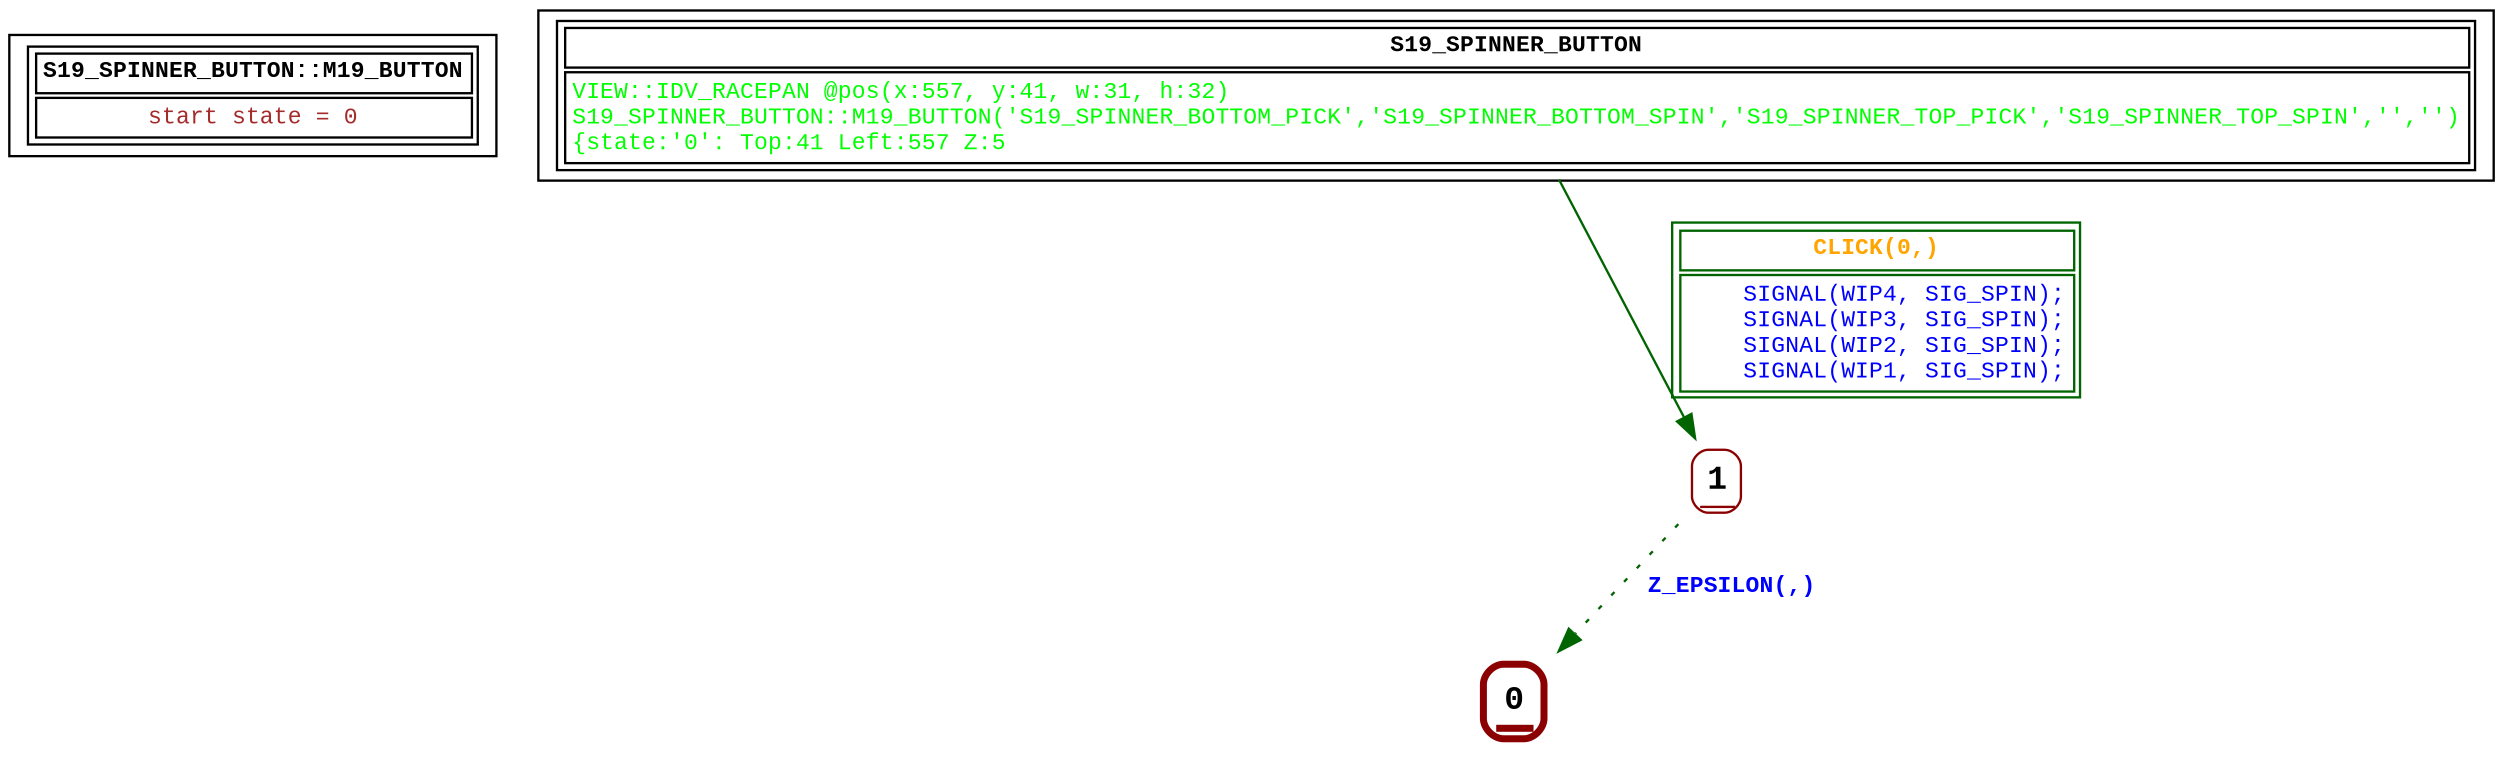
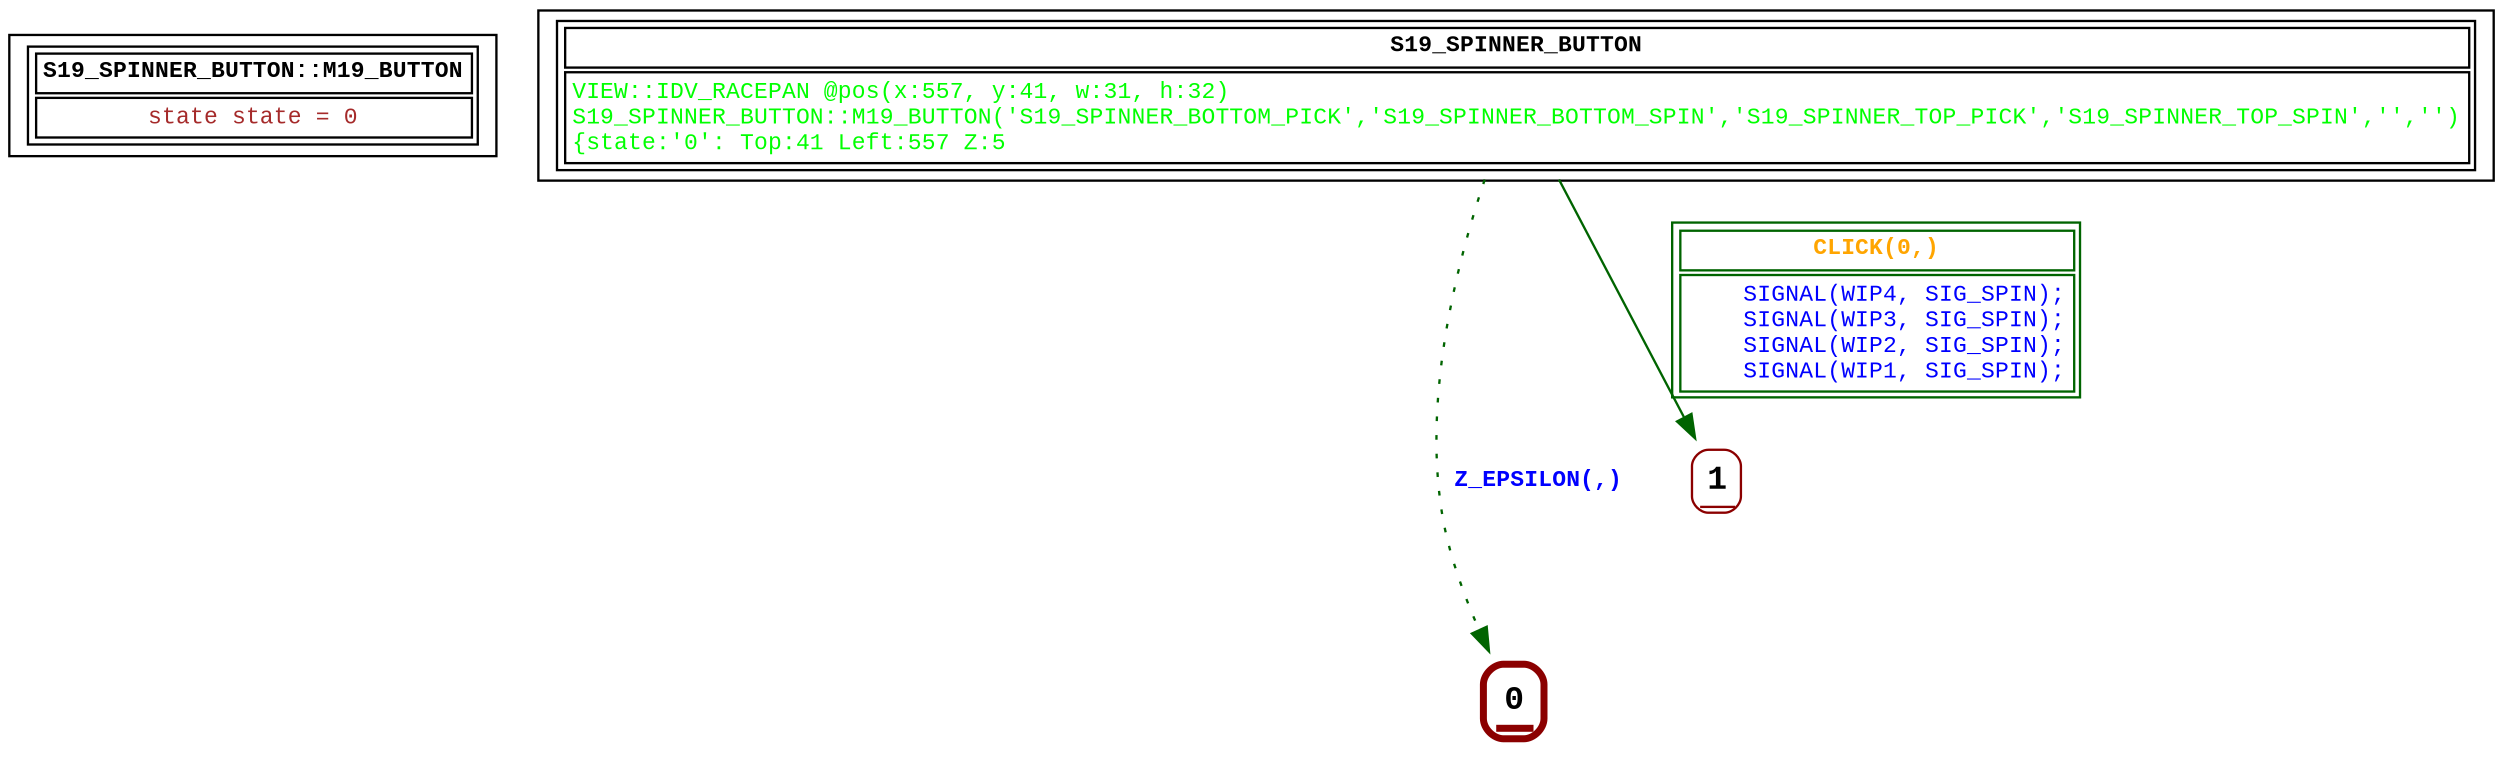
node "S19_SPINNER_BUTTON::M19_BUTTON": text "start state = 0" -> "state state = 0"
edge "1" -> "0": now "S19_SPINNER_BUTTON" -> "0"
